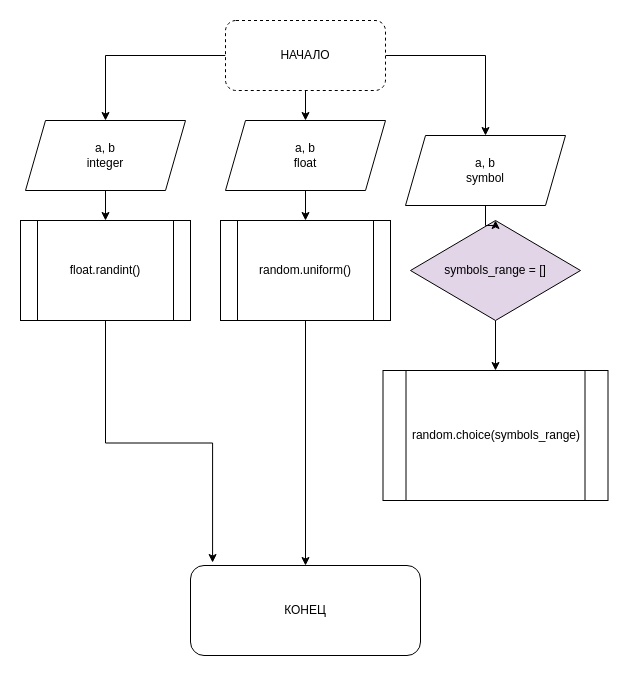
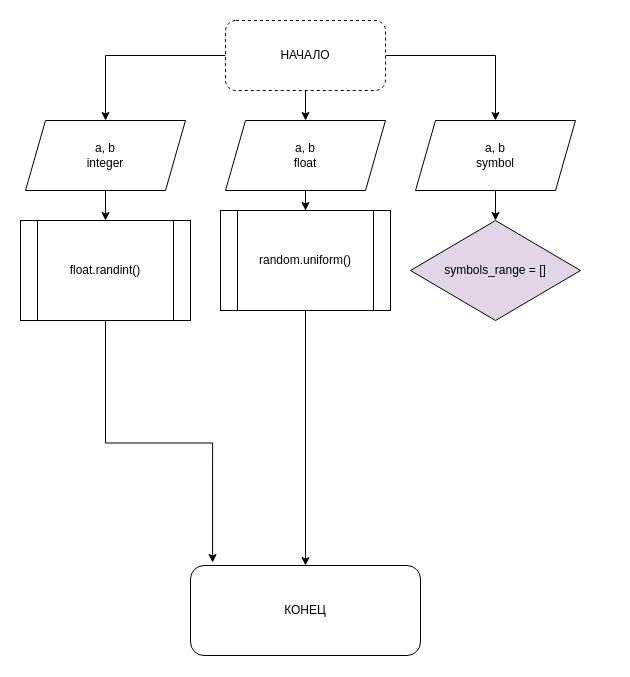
node "a, b symbol": moved (486, 171) -> (496, 156)
node "random.uniform()": moved (306, 271) -> (306, 261)
edge "symbols_range = []" -> "random.choice(symbols_range)": removed
node "random.choice(symbols_range)": removed
